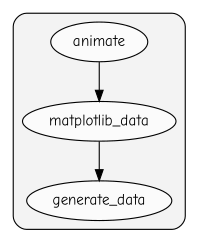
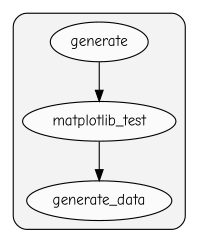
node "animate": label "animate" -> "generate"
node "matplotlib_data": label "matplotlib_data" -> "matplotlib_test"
